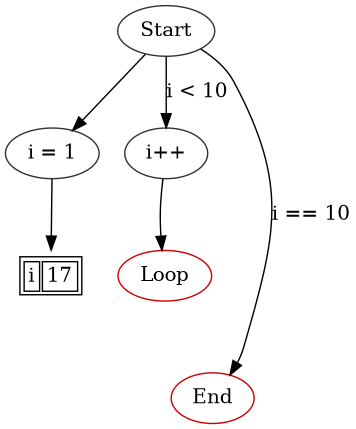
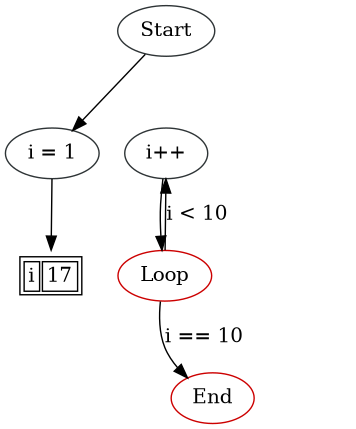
edge "Start" -> "i++": now "Loop" -> "i++"
edge "Start" -> "End": now "Loop" -> "End"
